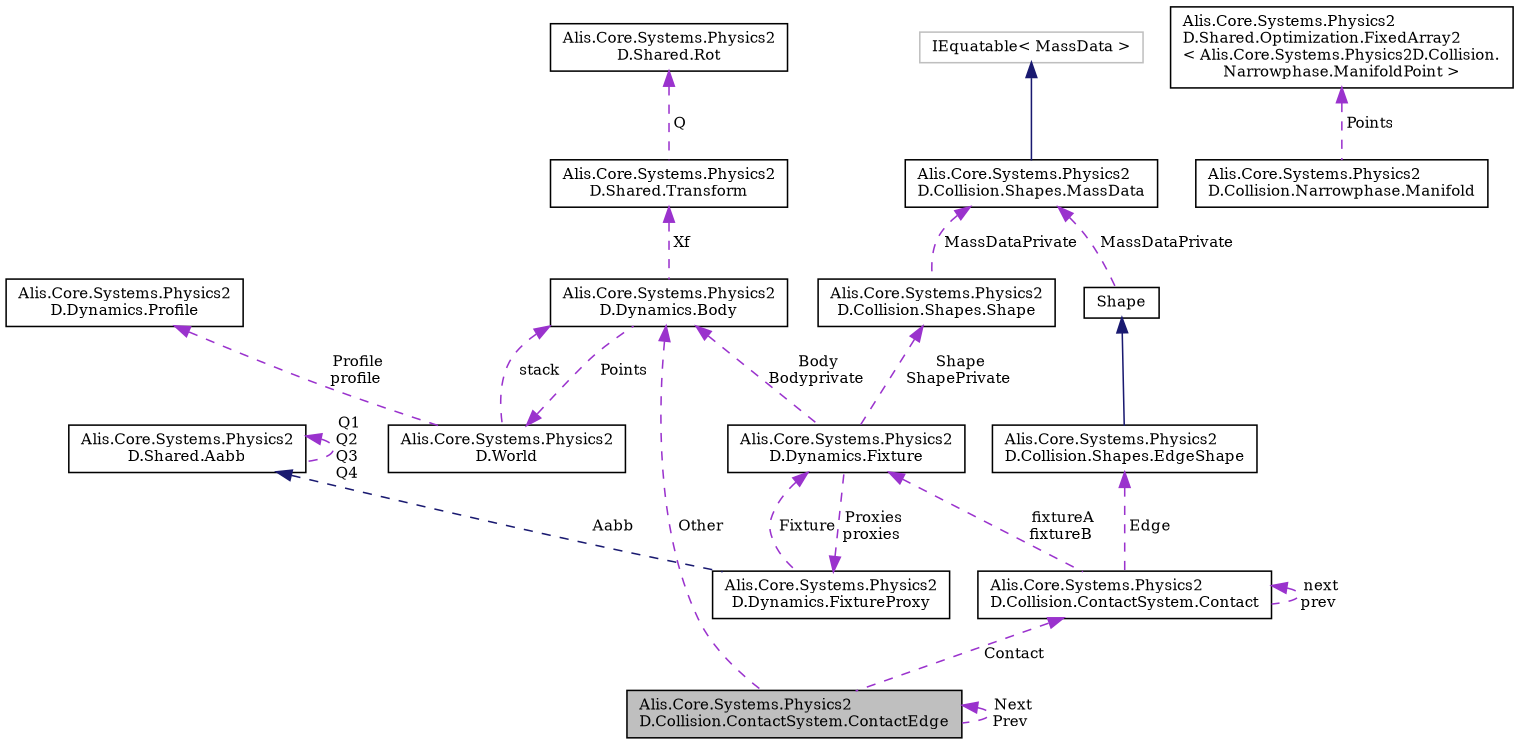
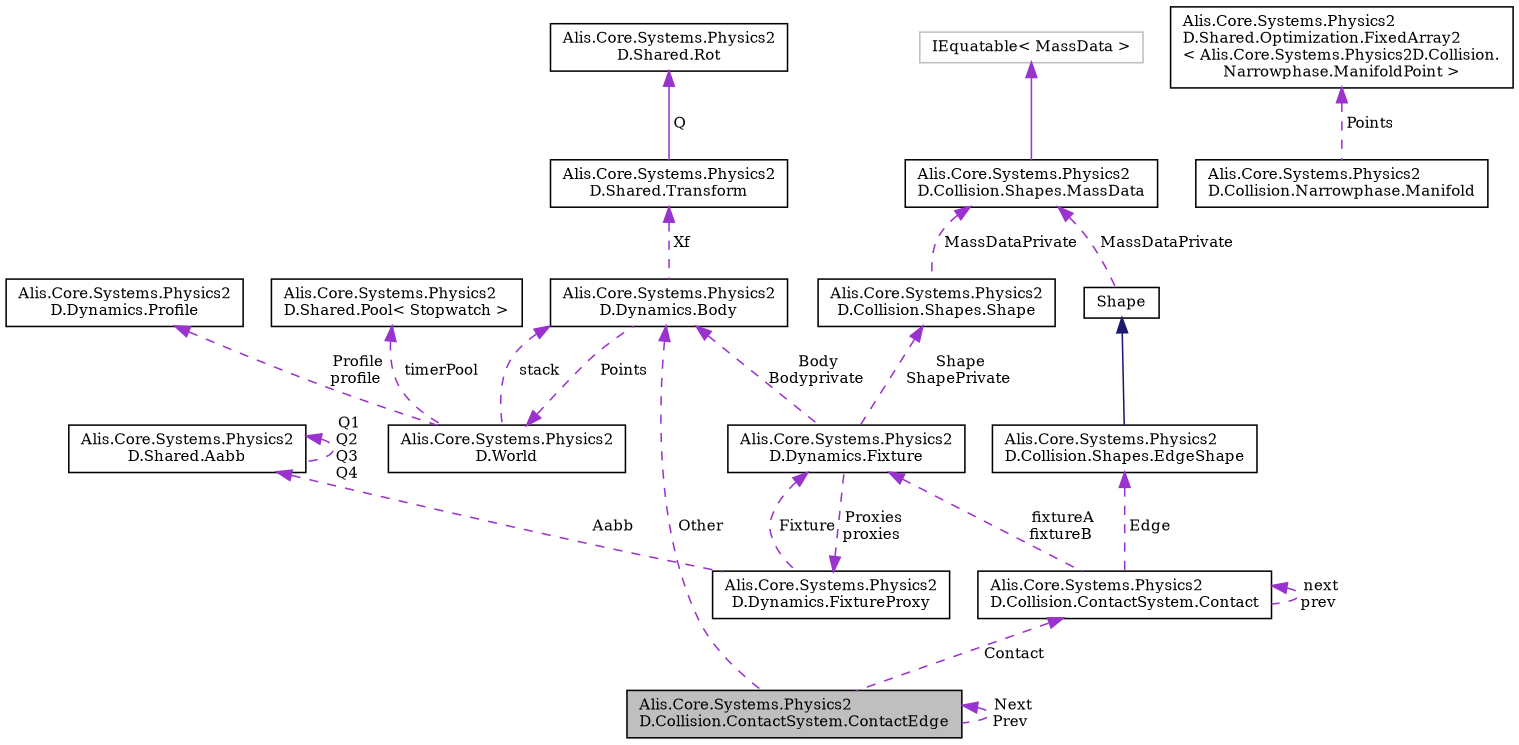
edge "Alis.Core.Systems.Physics2 D.Collision.Shapes.MassData" -> "IEquatable< MassData >": color midnightblue -> darkorchid3
edge "Alis.Core.Systems.Physics2 D.Shared.Transform" -> "Alis.Core.Systems.Physics2 D.Shared.Rot": style dashed -> solid
node "Alis.Core.Systems.Physics2 D.Shared.Pool< Stopwatch >": added
edge "Alis.Core.Systems.Physics2 D.Dynamics.FixtureProxy" -> "Alis.Core.Systems.Physics2 D.Shared.Aabb": color midnightblue -> darkorchid3
